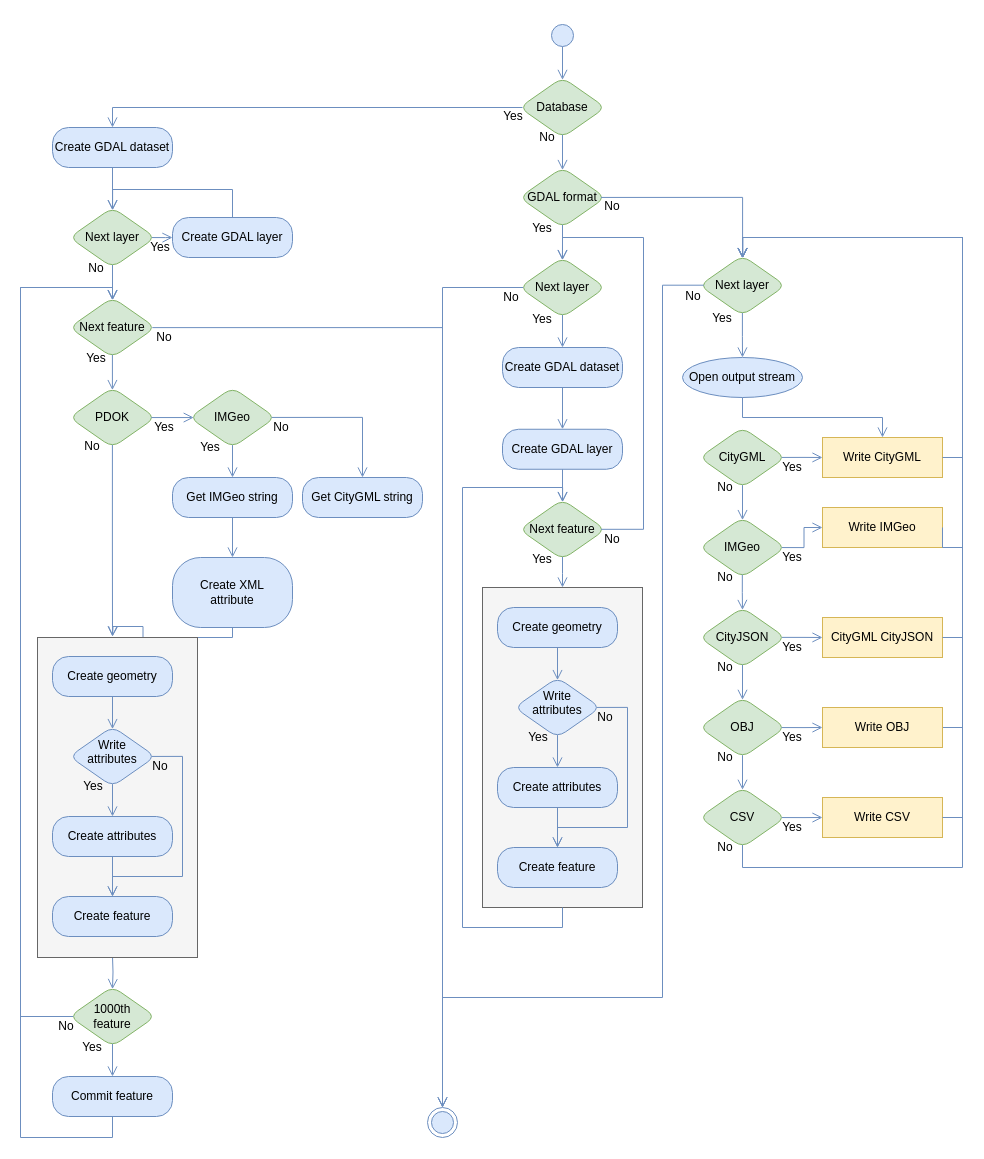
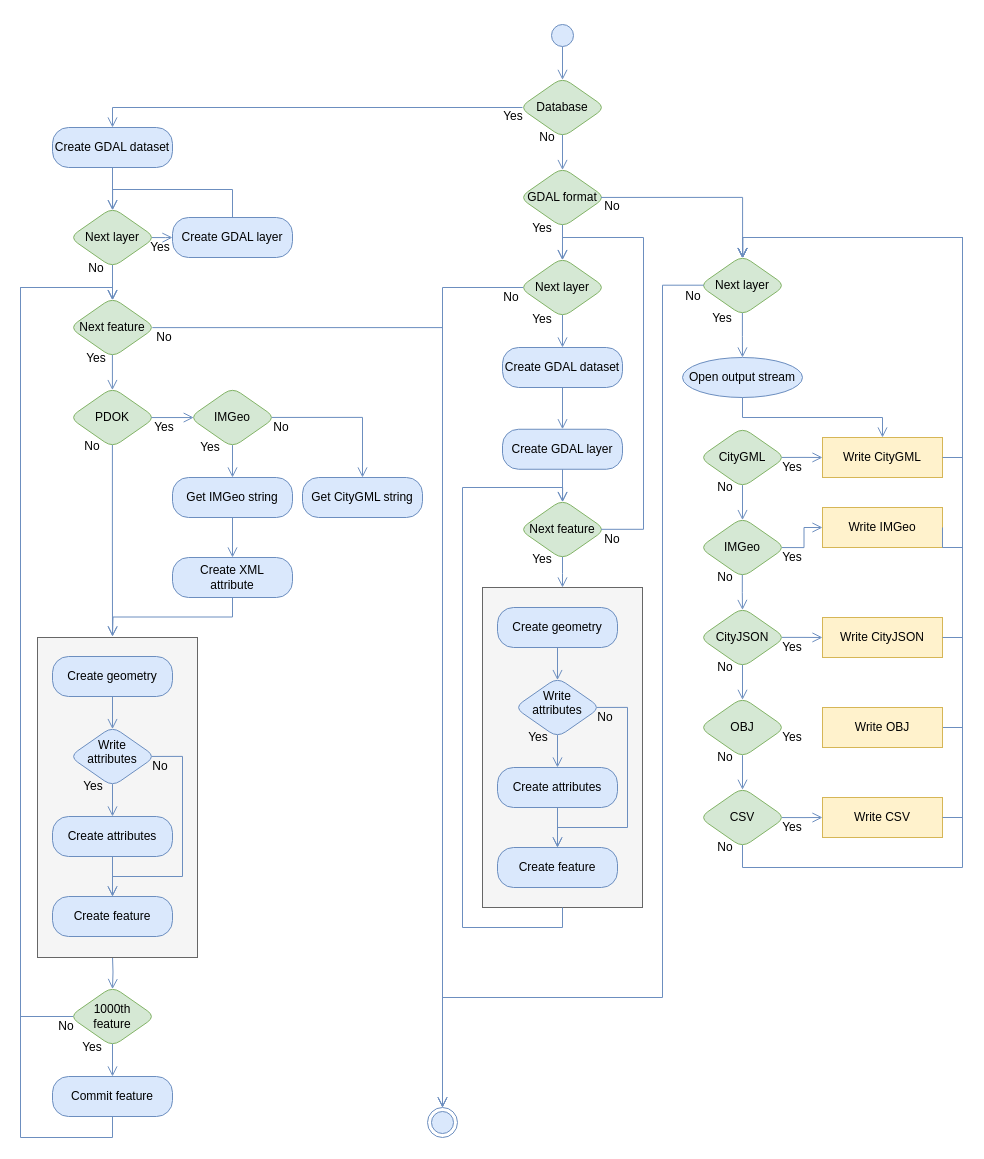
node "Create XML attribute": size 120x70 -> 120x40
node "CityGML CityJSON": label "CityGML CityJSON" -> "Write CityJSON"
edge "OBJ" -> "Write OBJ": removed
